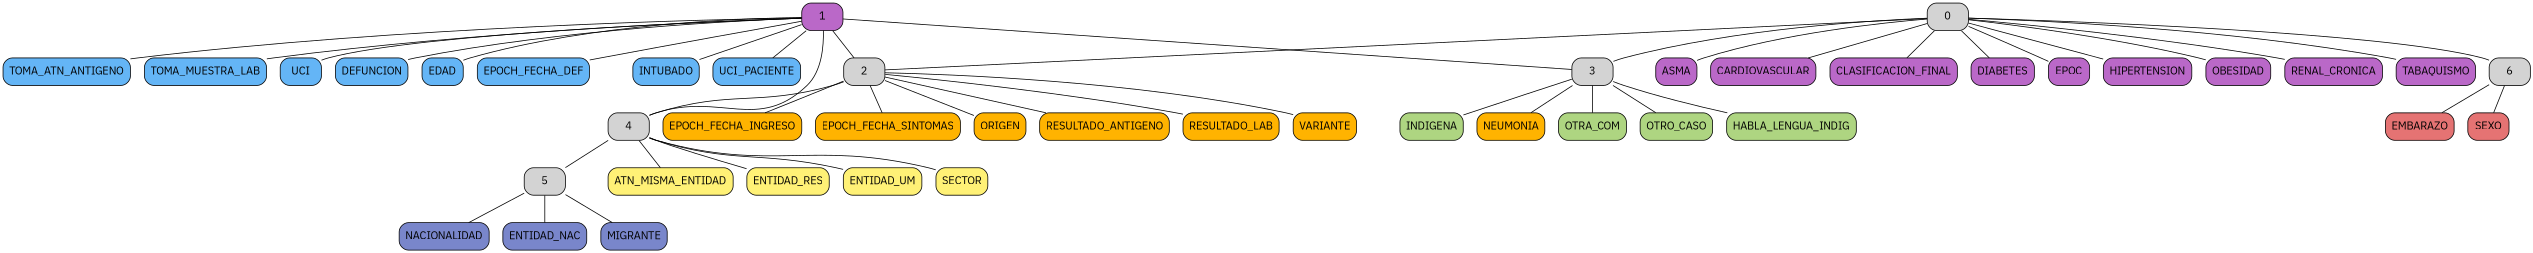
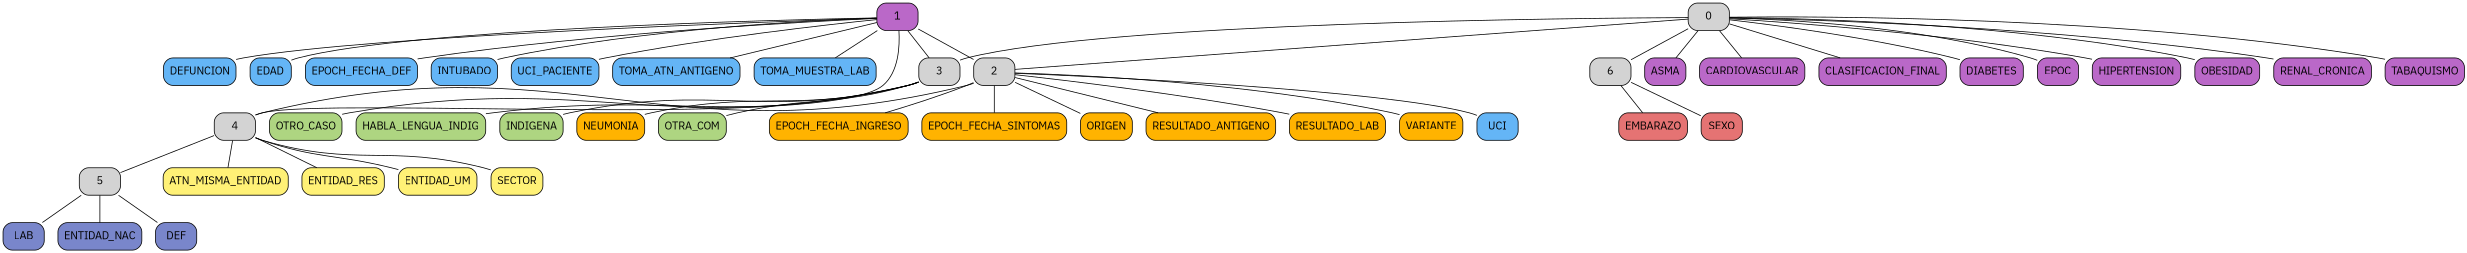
edge "1" -- "UCI": now "2" -- "UCI"
node "NACIONALIDAD": label "NACIONALIDAD" -> "LAB"
node "MIGRANTE": label "MIGRANTE" -> "DEF"
